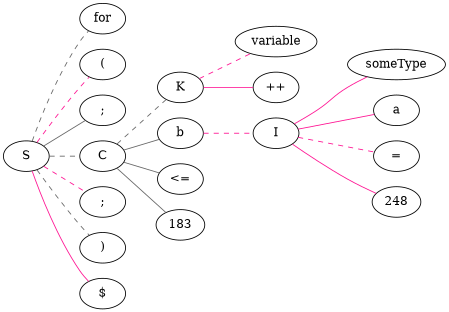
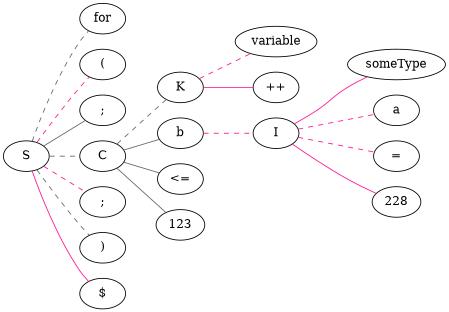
edge "a" -- "I": style solid -> dashed
node "248": label "248" -> "228"
node "183": label "183" -> "123"
